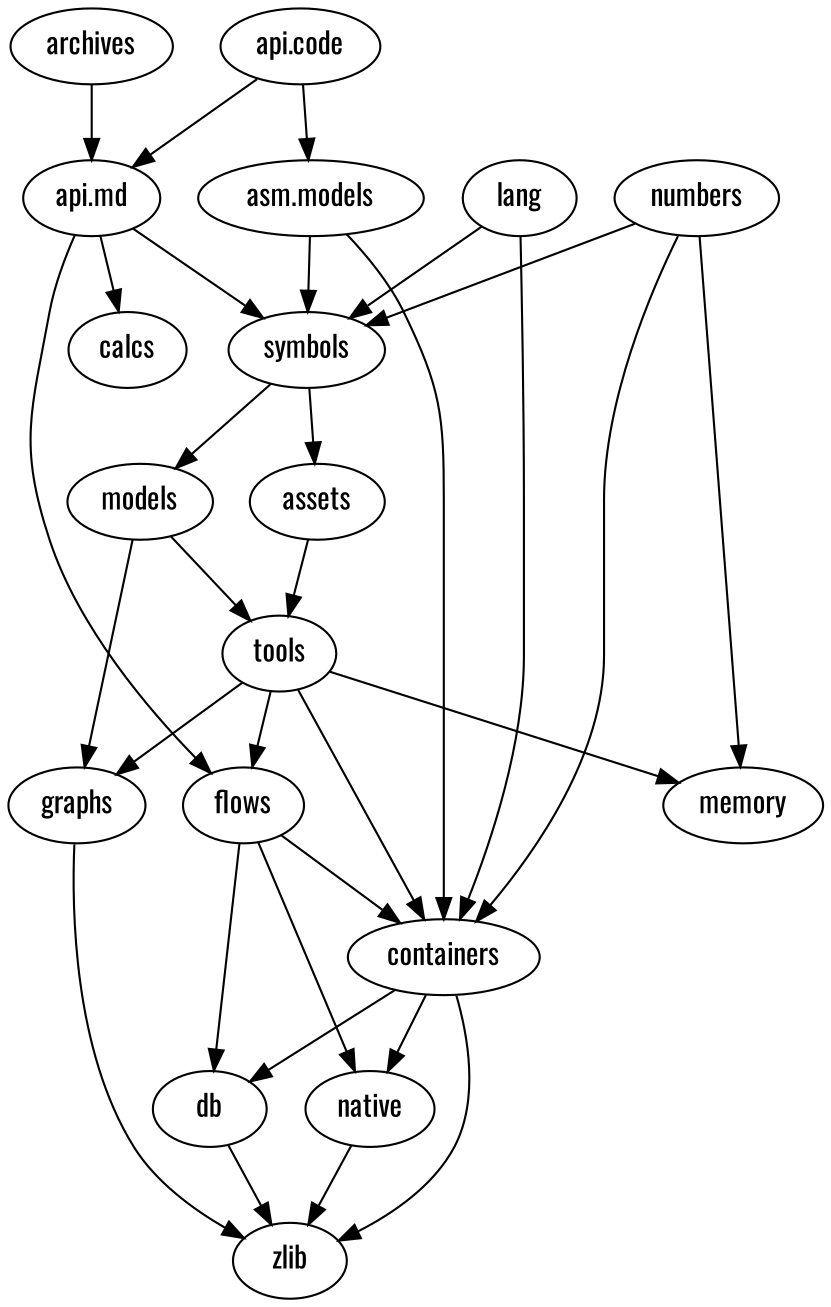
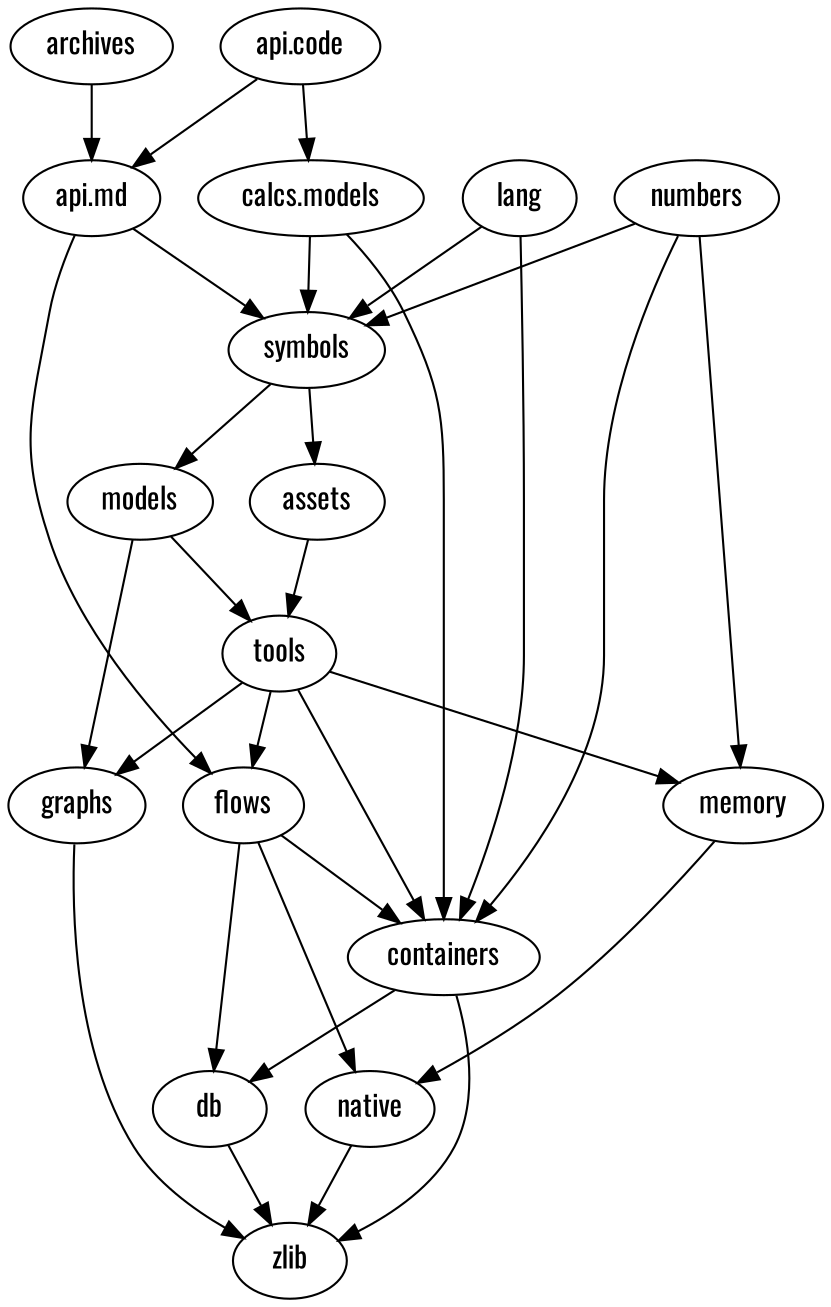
node "asm.models": label "asm.models" -> "calcs.models"
node "calcs": removed
edge "containers" -> "native": now "memory" -> "native"
